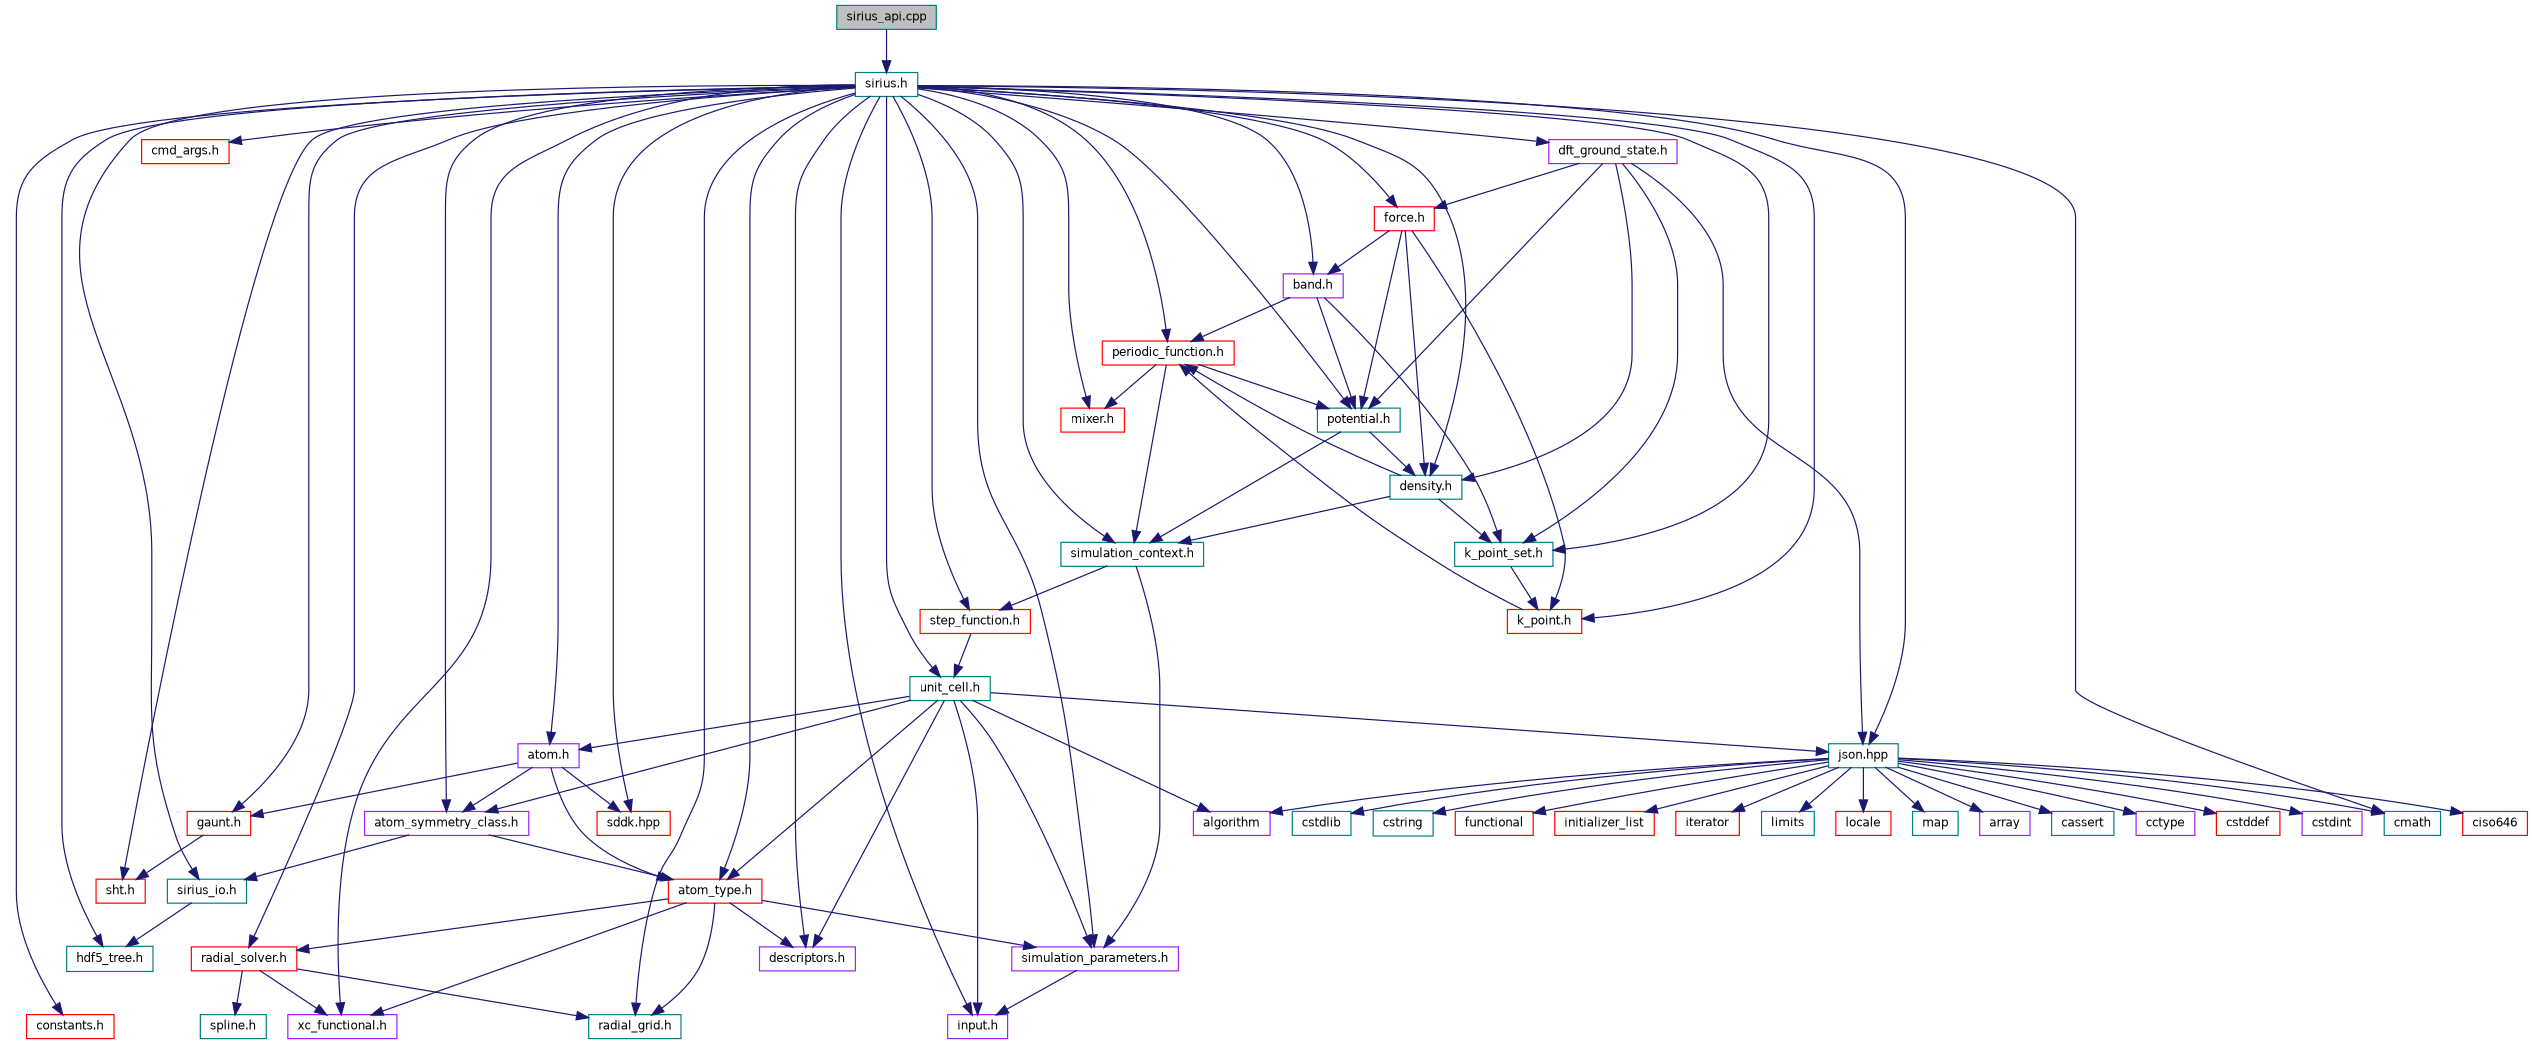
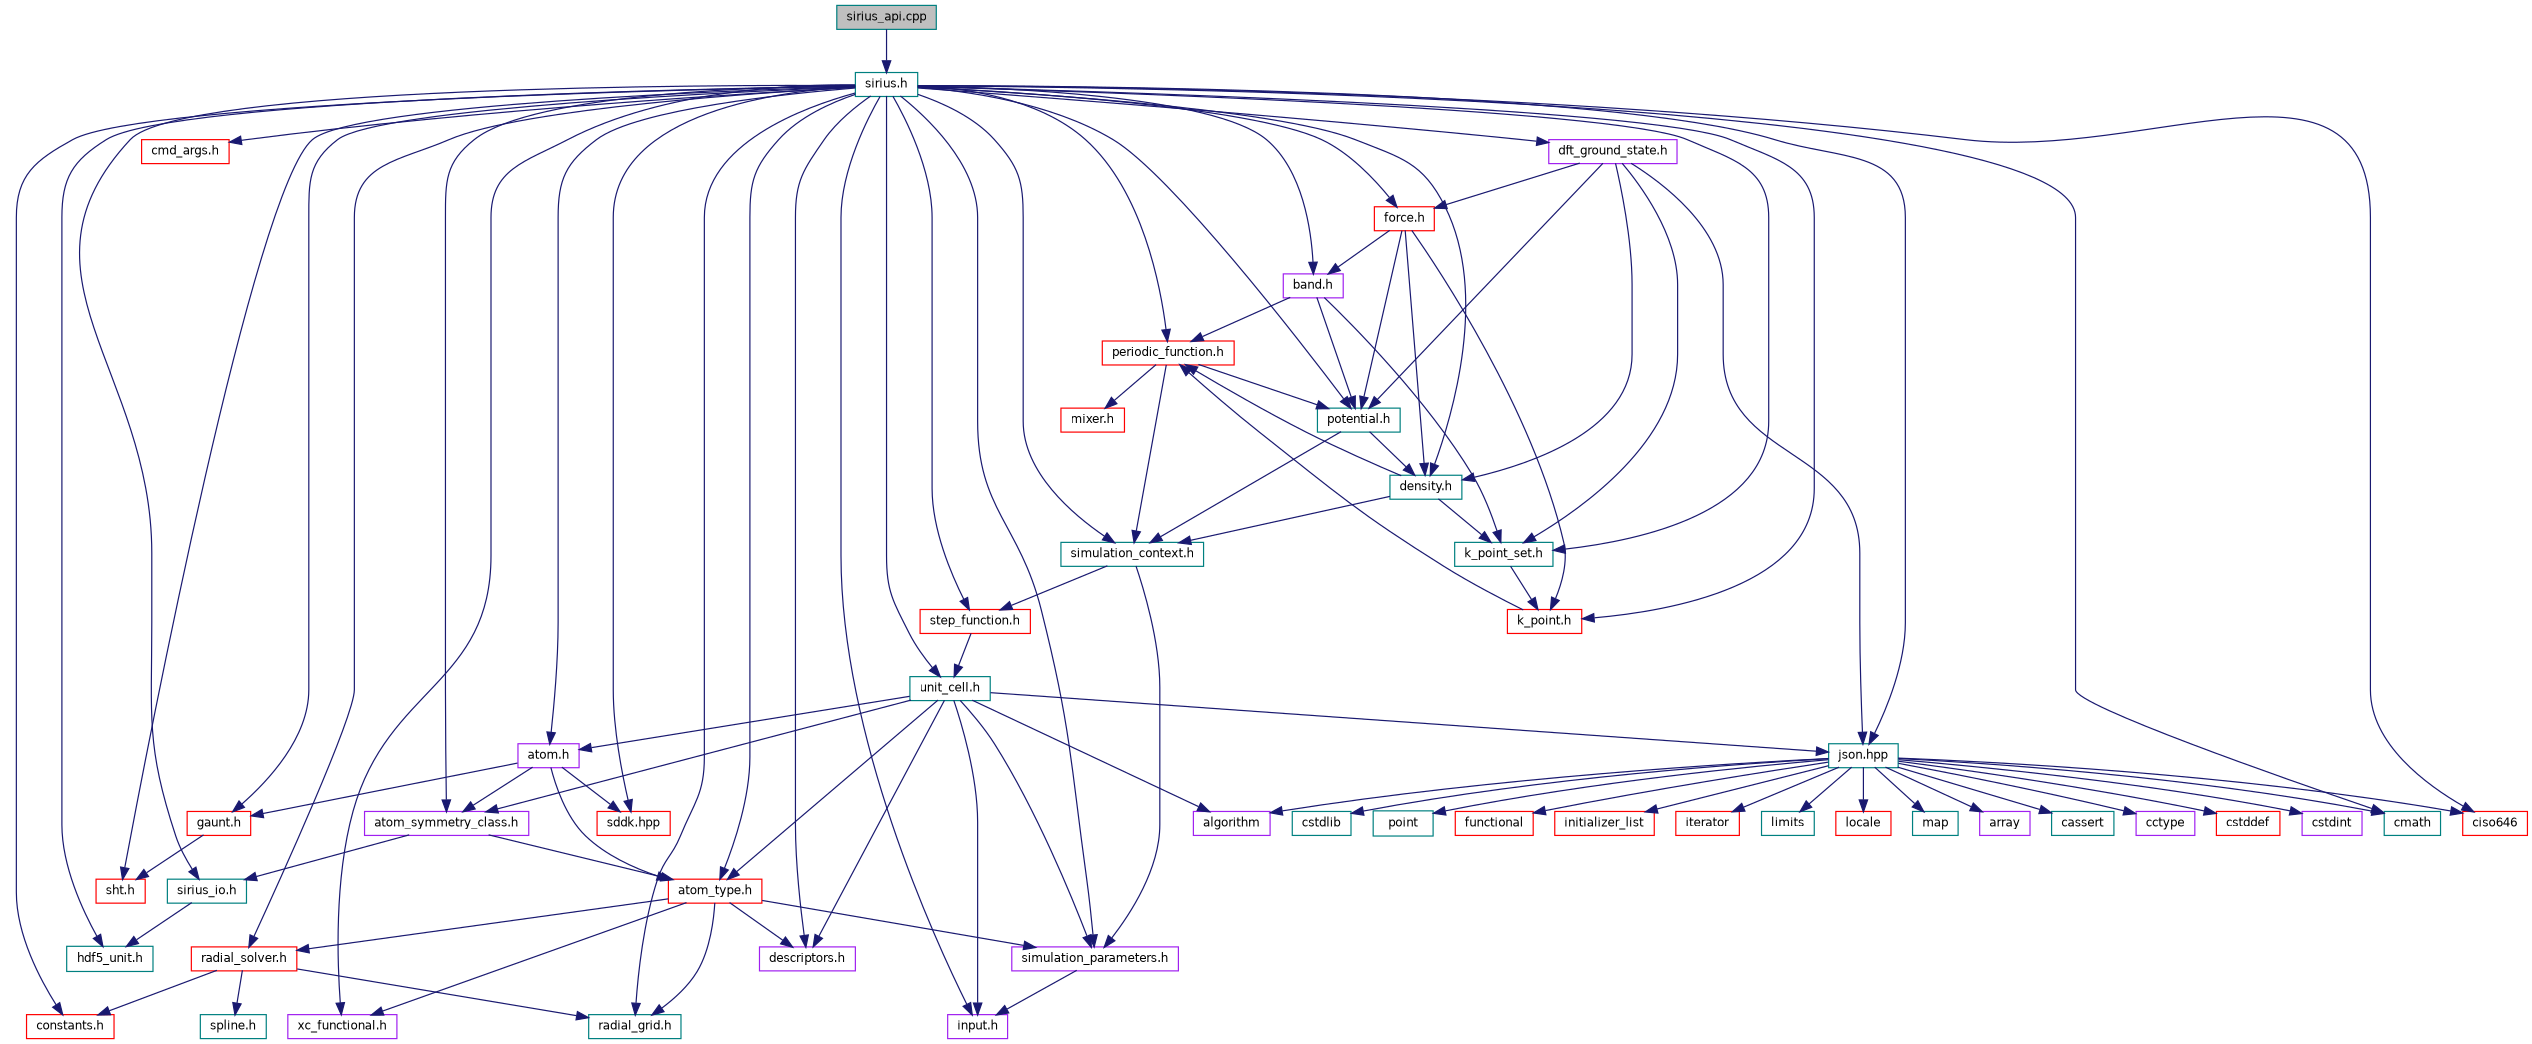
edge "sirius.h" -> "mixer.h": now "sirius.h" -> "ciso646"
node "cstring": label "cstring" -> "point"
node "hdf5_tree.h": label "hdf5_tree.h" -> "hdf5_unit.h"
edge "radial_solver.h" -> "xc_functional.h": now "radial_solver.h" -> "constants.h"
